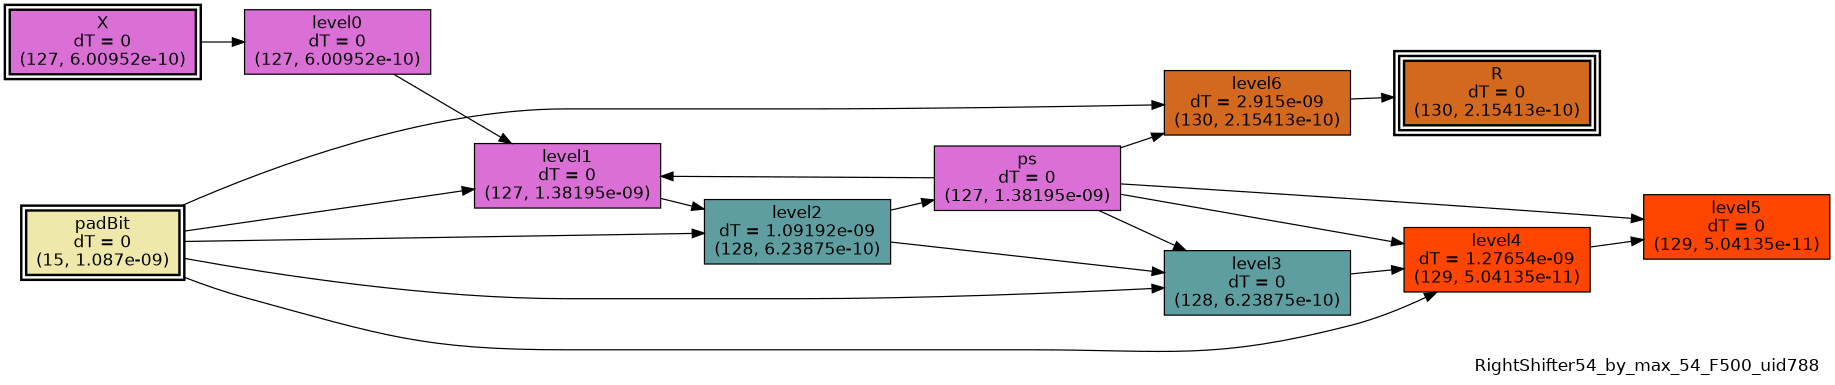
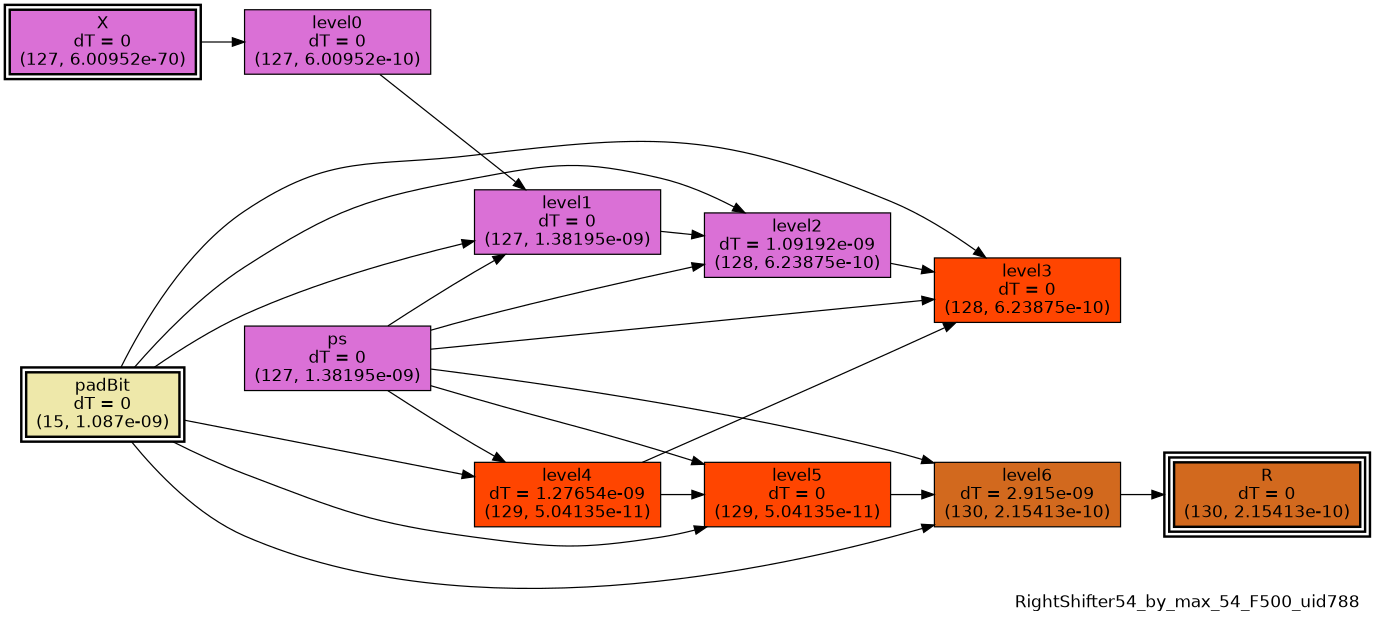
node "X dT = 0 (127, 6.00952e-10)": label "X dT = 0 (127, 6.00952e-10)" -> "X dT = 0 (127, 6.00952e-70)"
edge "level2 dT = 1.09192e-09 (128, 6.23875e-10)" -> "ps dT = 0 (127, 1.38195e-09)": reversed
node "level2 dT = 1.09192e-09 (128, 6.23875e-10)": fillcolor cadetblue -> orchid
edge "level3 dT = 0 (128, 6.23875e-10)" -> "level4 dT = 1.27654e-09 (129, 5.04135e-11)": reversed
node "level3 dT = 0 (128, 6.23875e-10)": fillcolor cadetblue -> orangered
edge "level5 dT = 0 (129, 5.04135e-11)" -> "level6 dT = 2.915e-09 (130, 2.15413e-10)": added
edge "padBit dT = 0 (15, 1.087e-09)" -> "level5 dT = 0 (129, 5.04135e-11)": added
